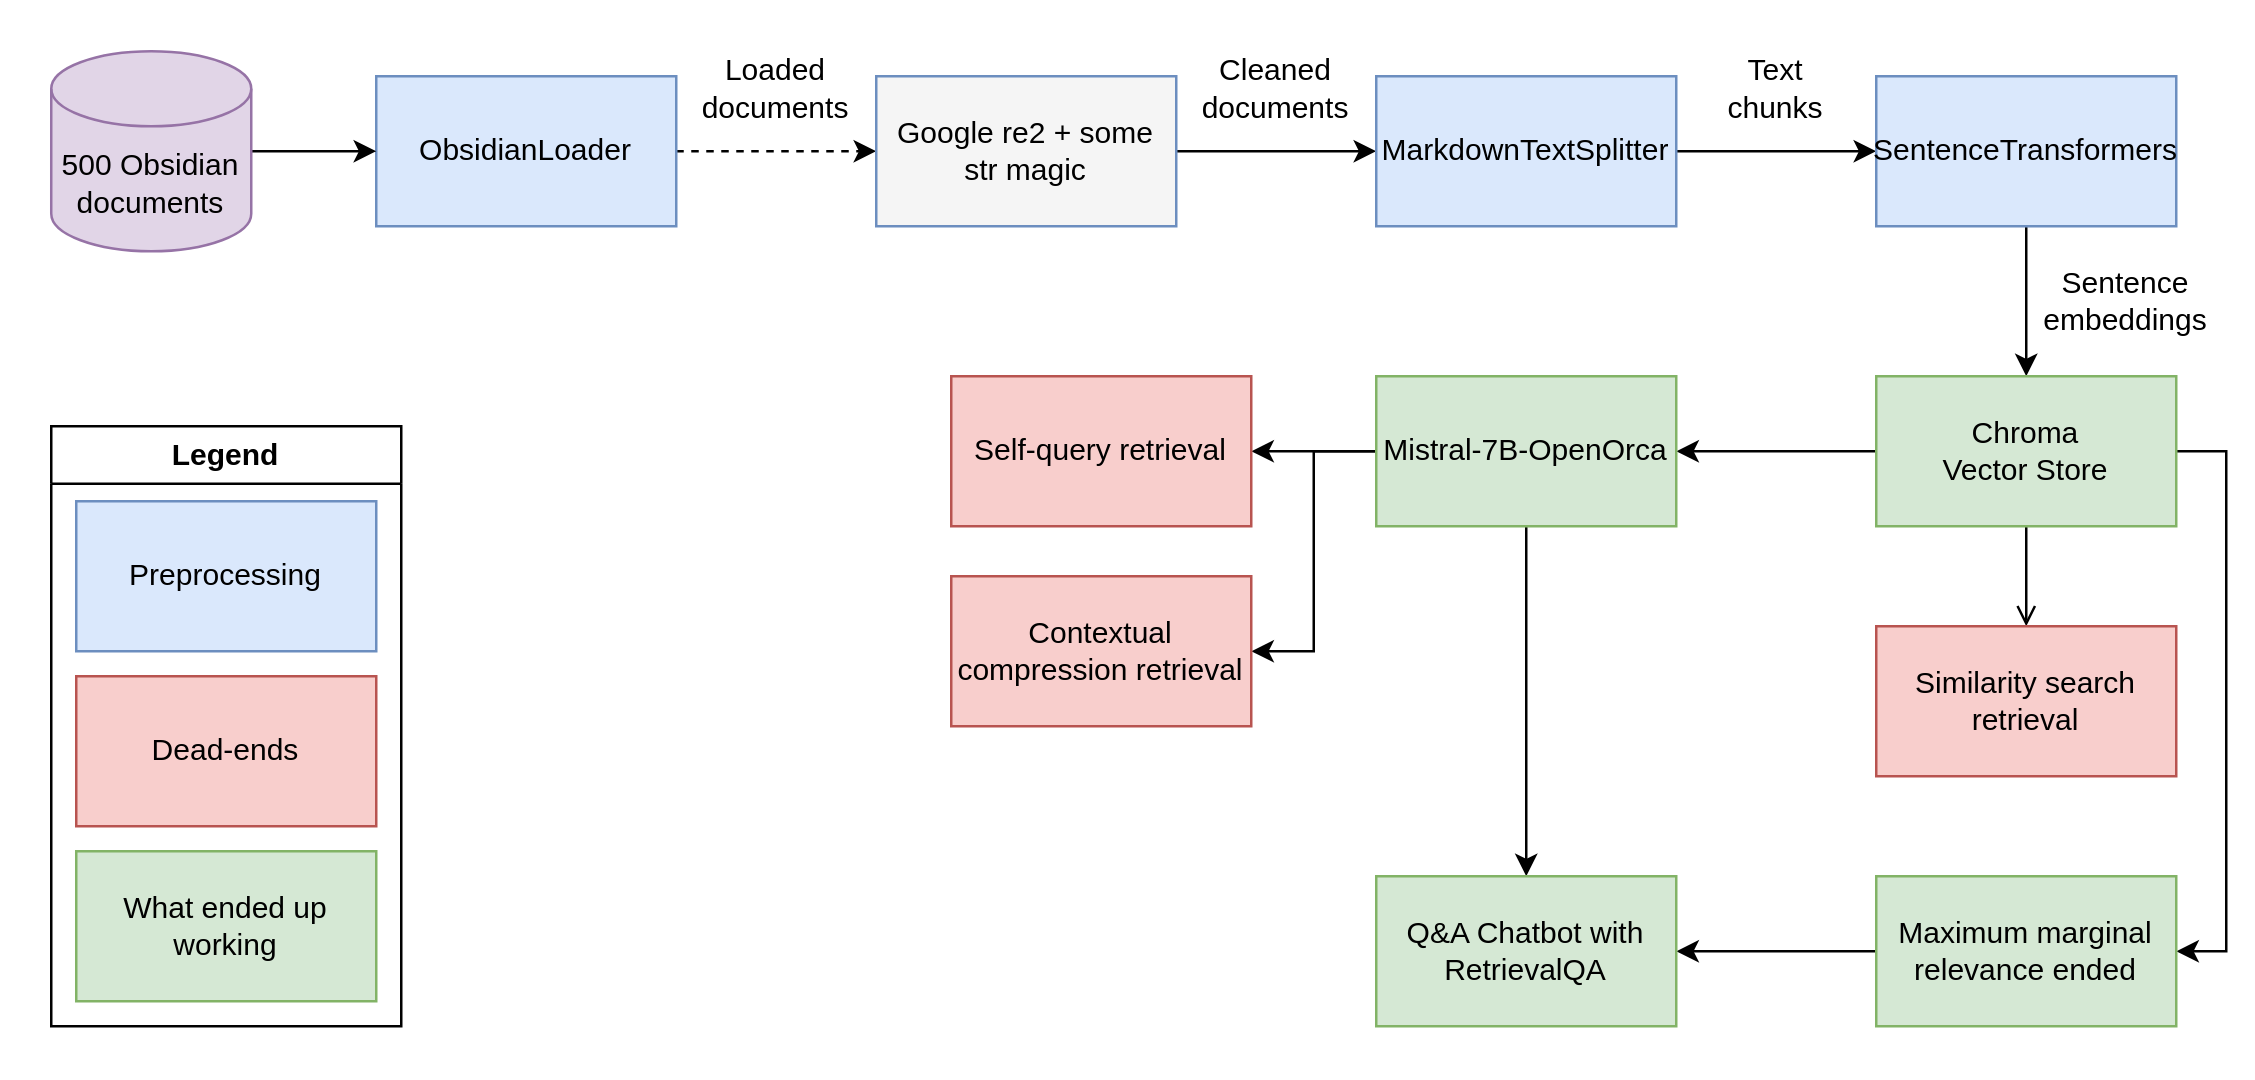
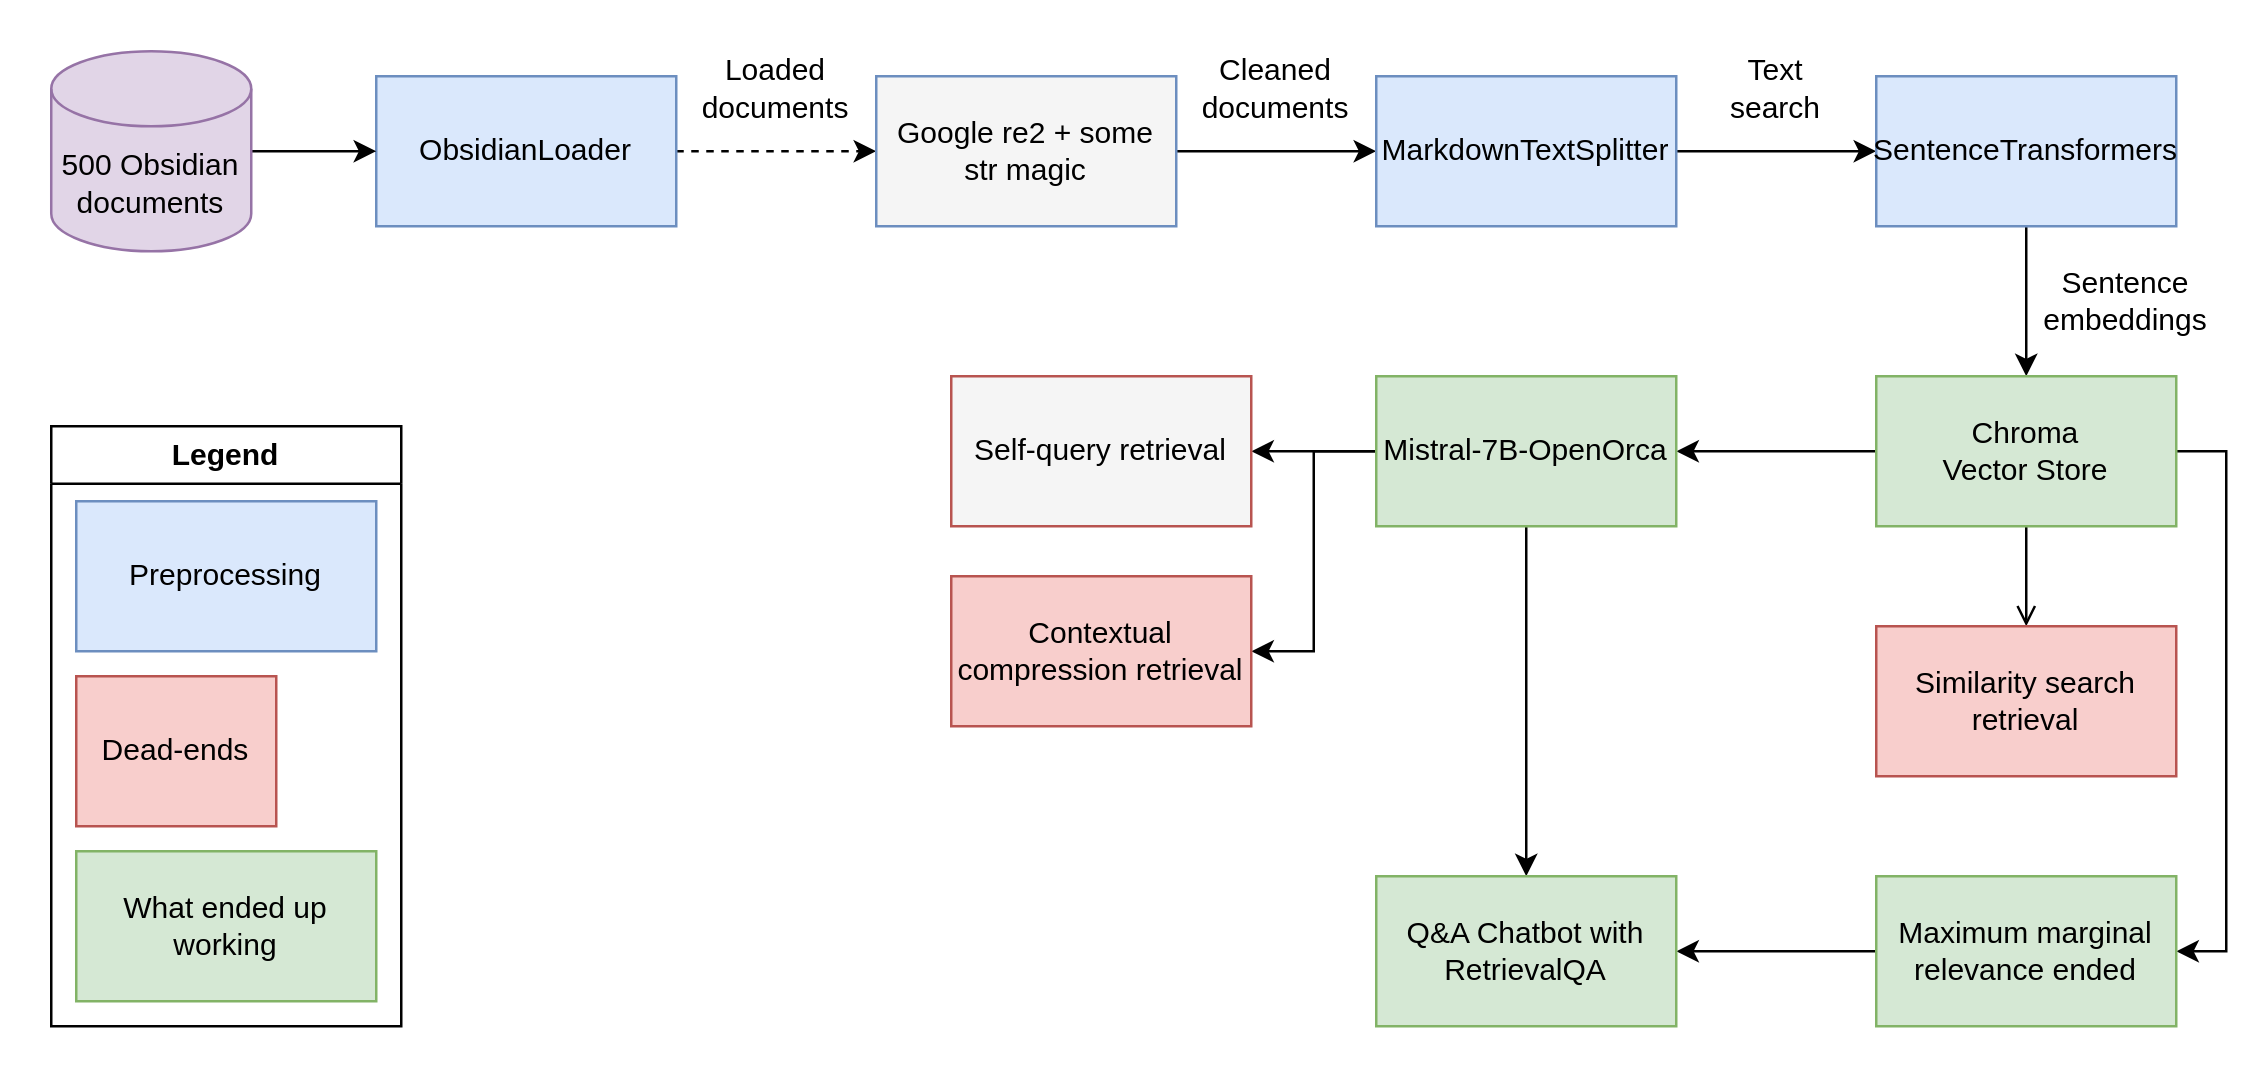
node "Text chunks": label "Text chunks" -> "Text search"
node "Self-query retrieval": fillcolor #f8cecc -> #f5f5f5
node "Dead-ends": size 300x150 -> 200x150
